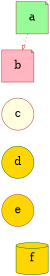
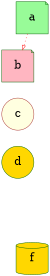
node "a": color brown -> darkgreen
node "b": color brown -> darkgreen
node "e": removed
